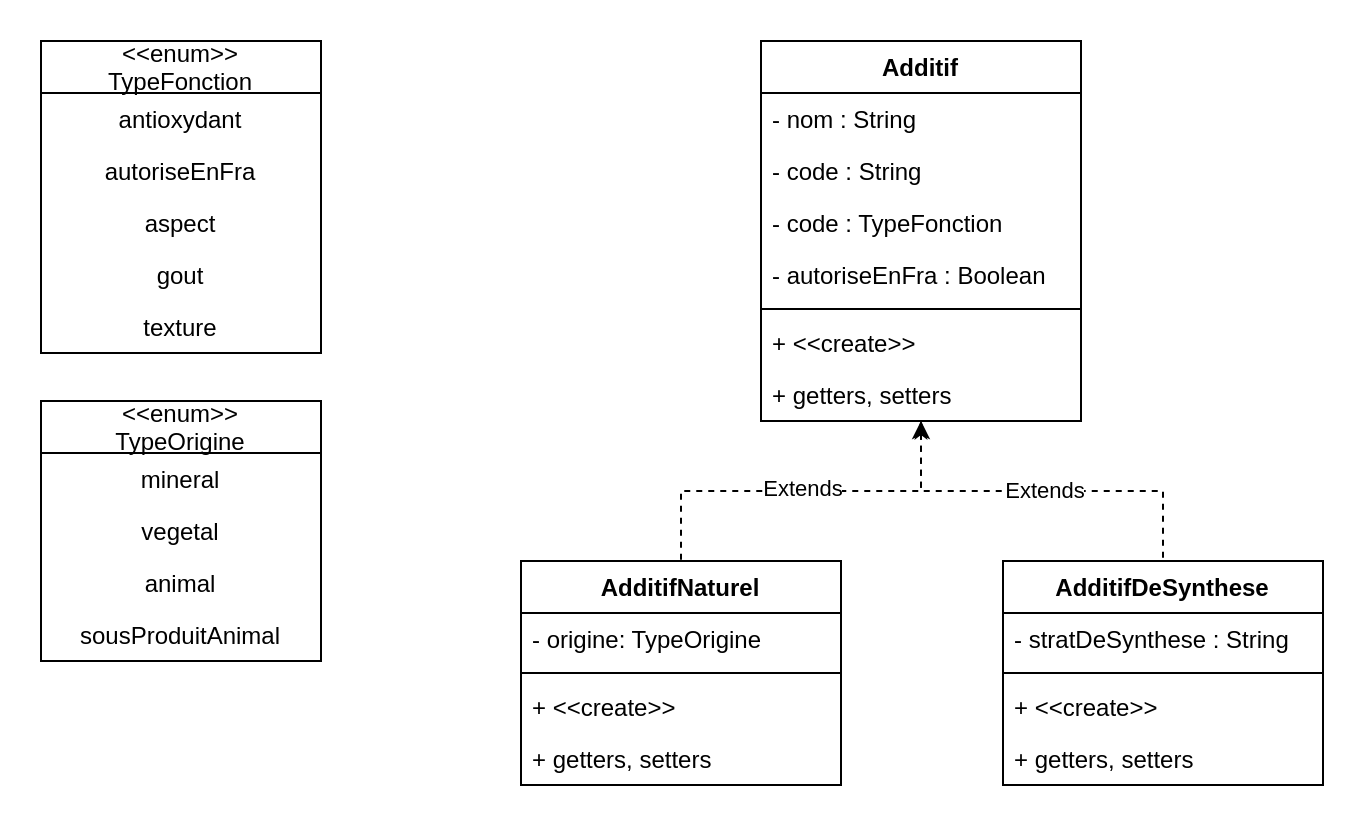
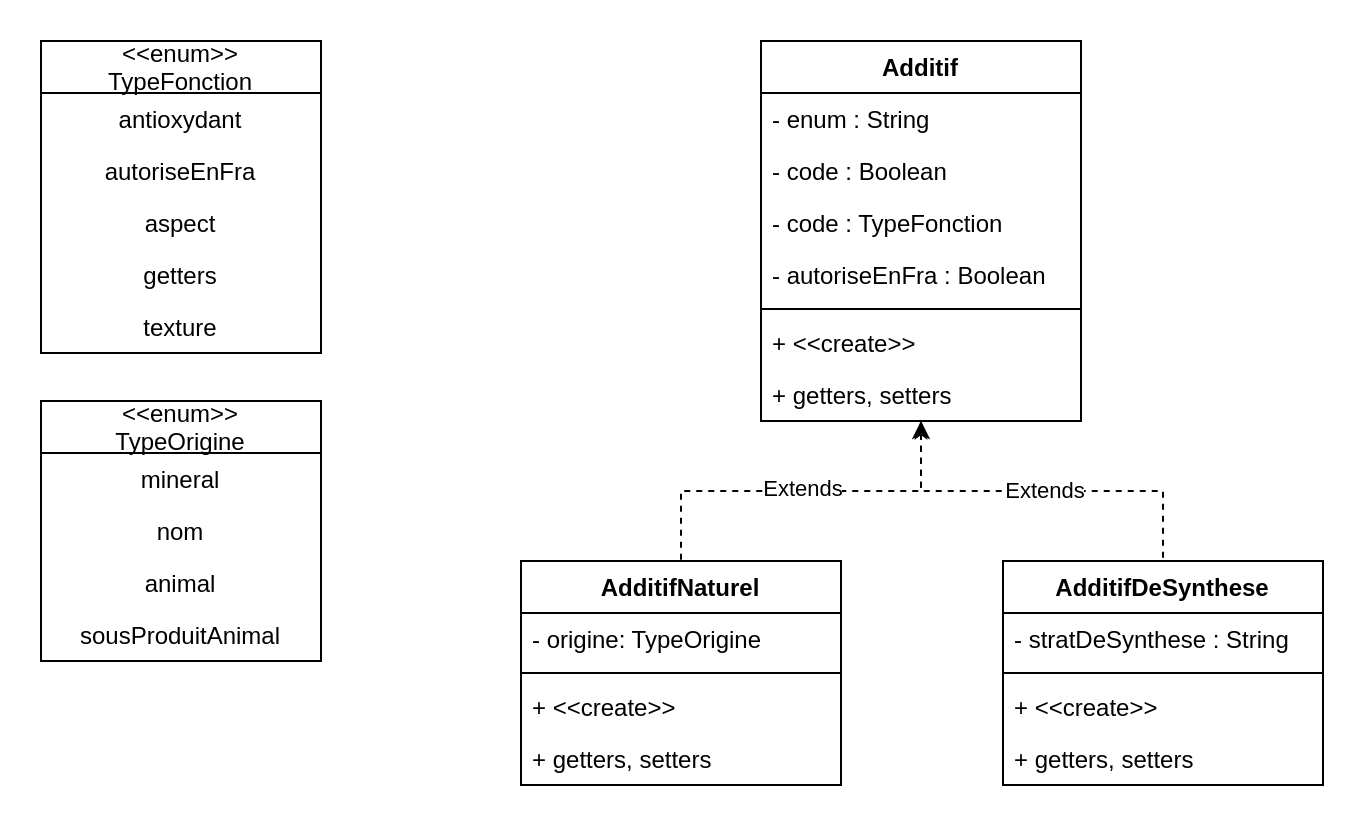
node "- nom : String": label "- nom : String" -> "- enum : String"
node "- code : String": label "- code : String" -> "- code : Boolean"
node "gout": label "gout" -> "getters"
node "vegetal": label "vegetal" -> "nom"
